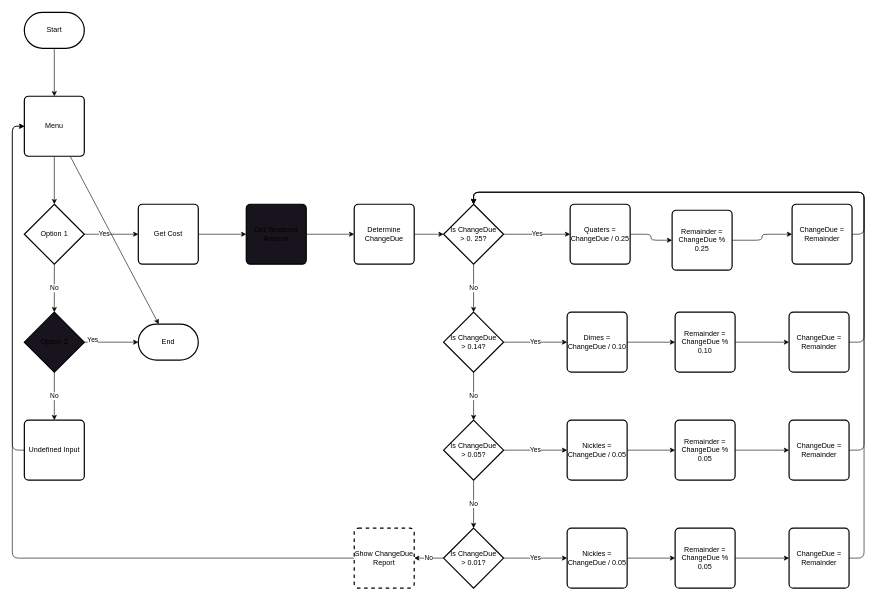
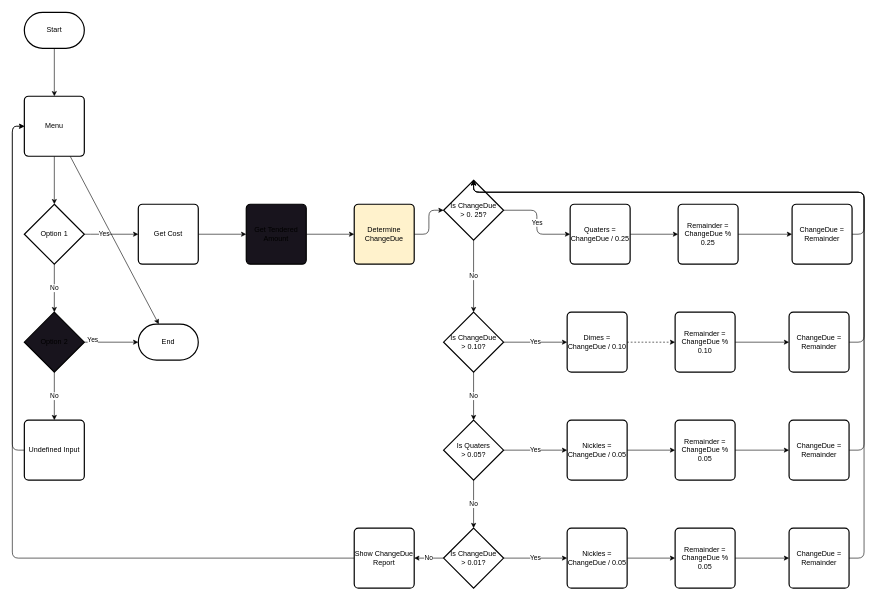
node "Determine ChangeDue": fillcolor #ffffff -> #fff2cc
node "Is ChangeDue > 0. 25?": moved (474, 234) -> (474, 210)
node "Remainder = ChangeDue % 0.25": moved (702, 240) -> (708, 234)
node "Is ChangeDue > 0.14?": label "Is ChangeDue > 0.14?" -> "Is ChangeDue > 0.10?"
edge "Dimes = ChangeDue / 0.10" -> "Remainder = ChangeDue % 0.10": style solid -> dashed
node "Is ChangeDue > 0.05?": label "Is ChangeDue > 0.05?" -> "Is Quaters > 0.05?"
node "Show ChangeDue Report": style dashed -> solid
